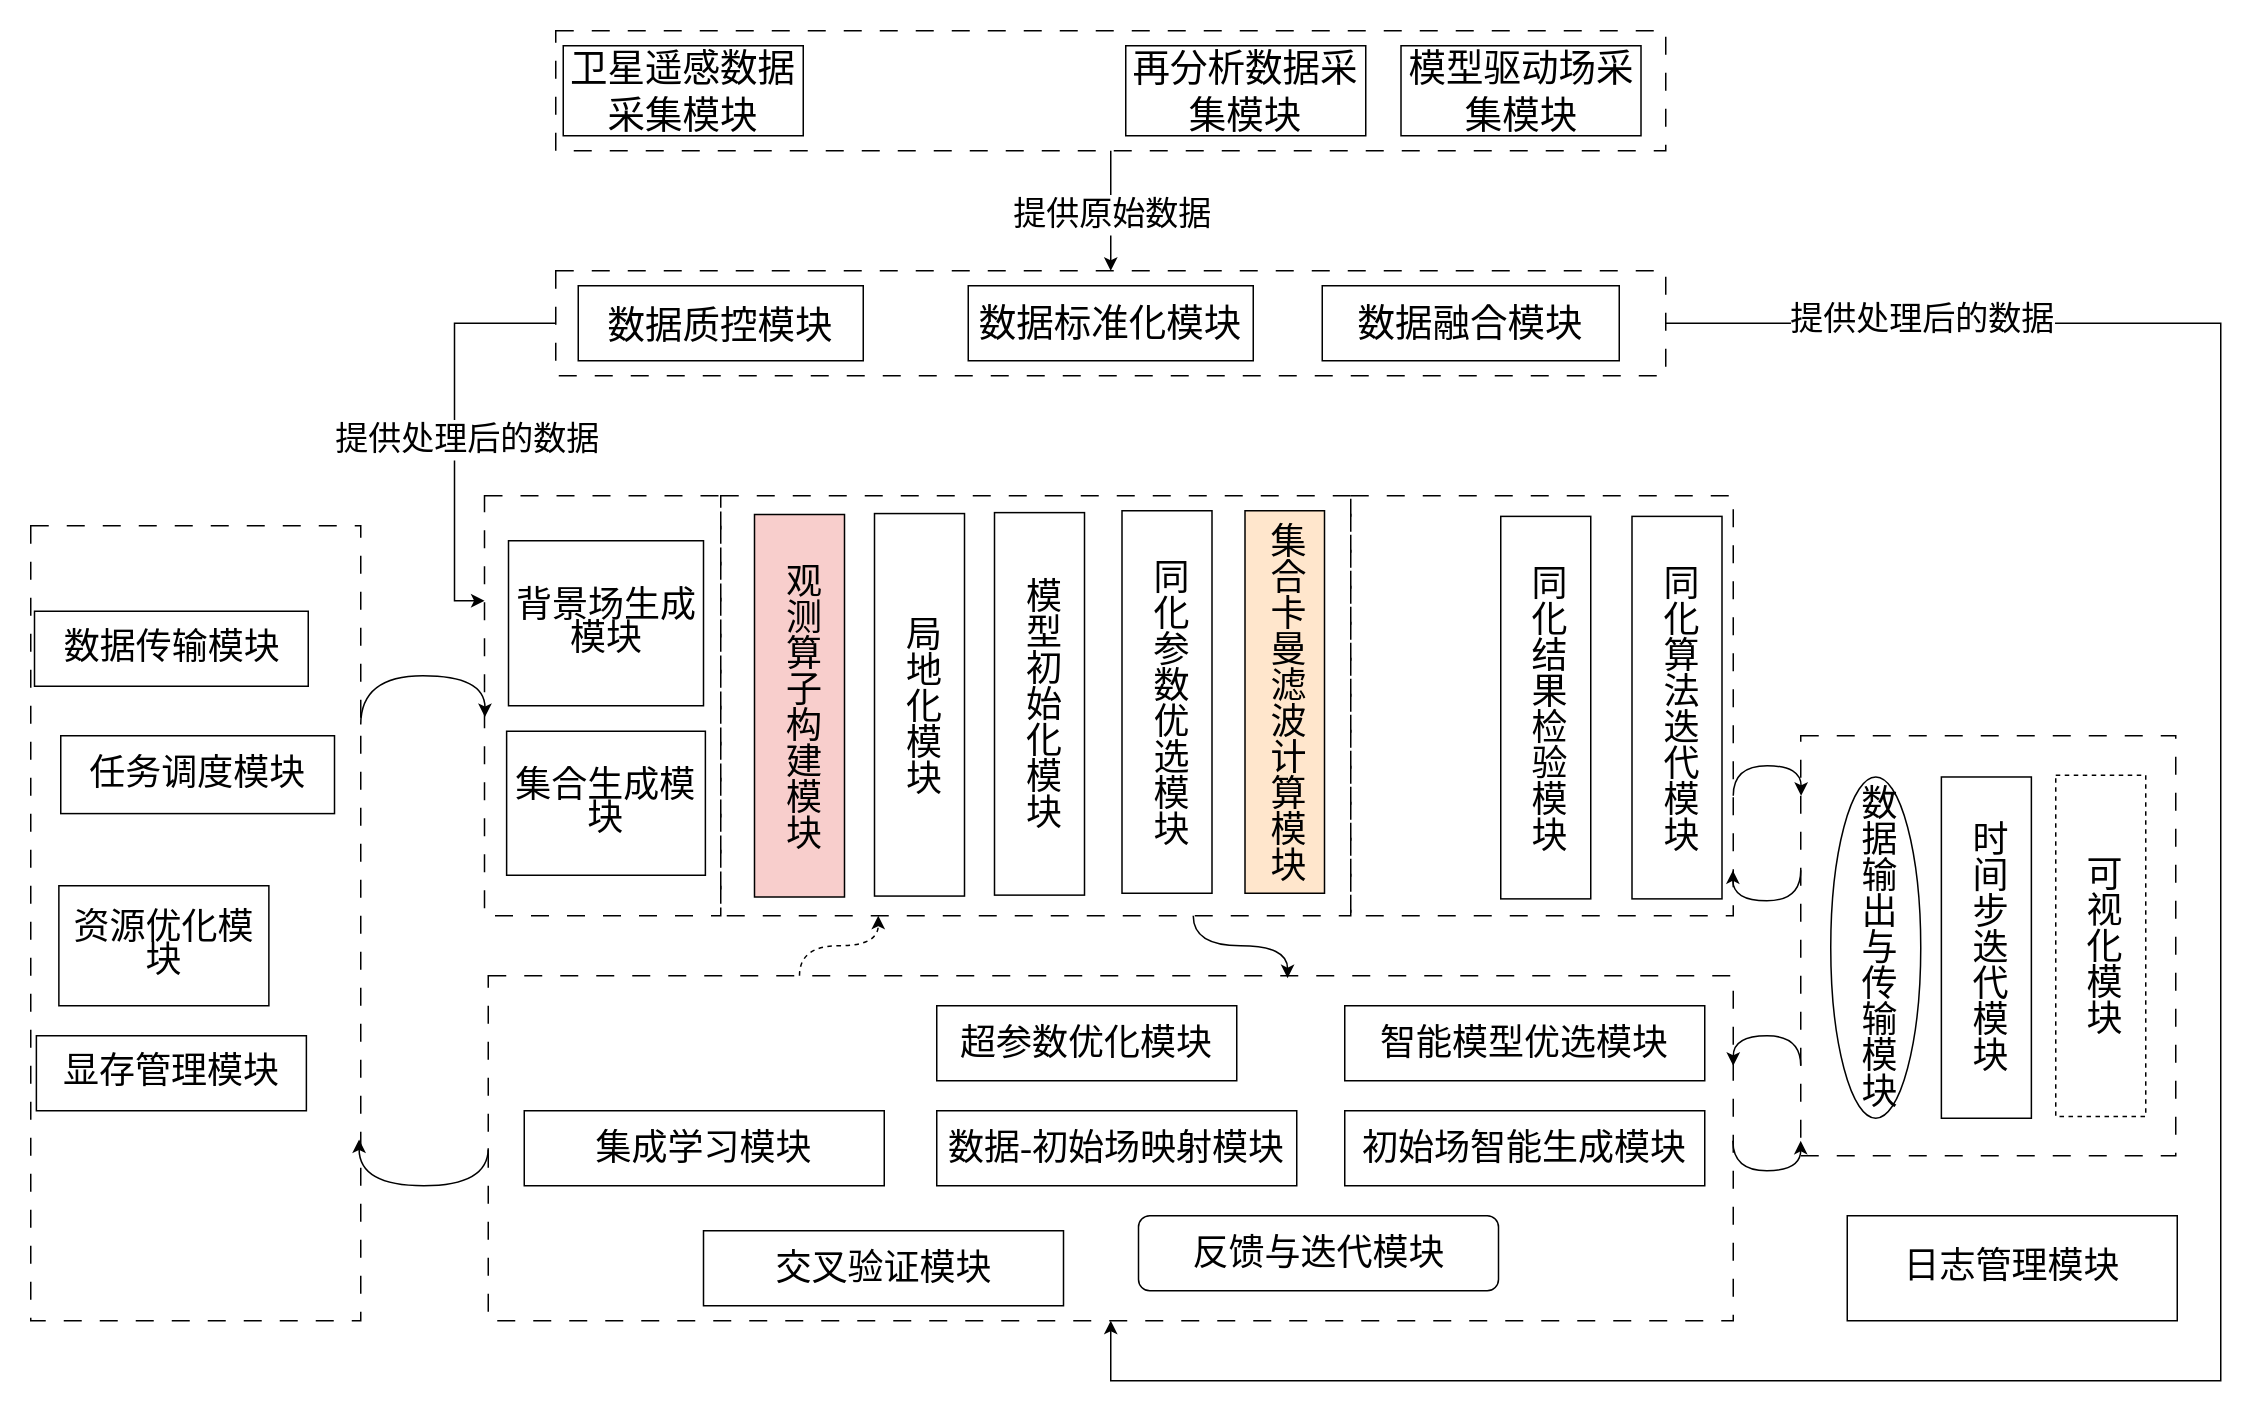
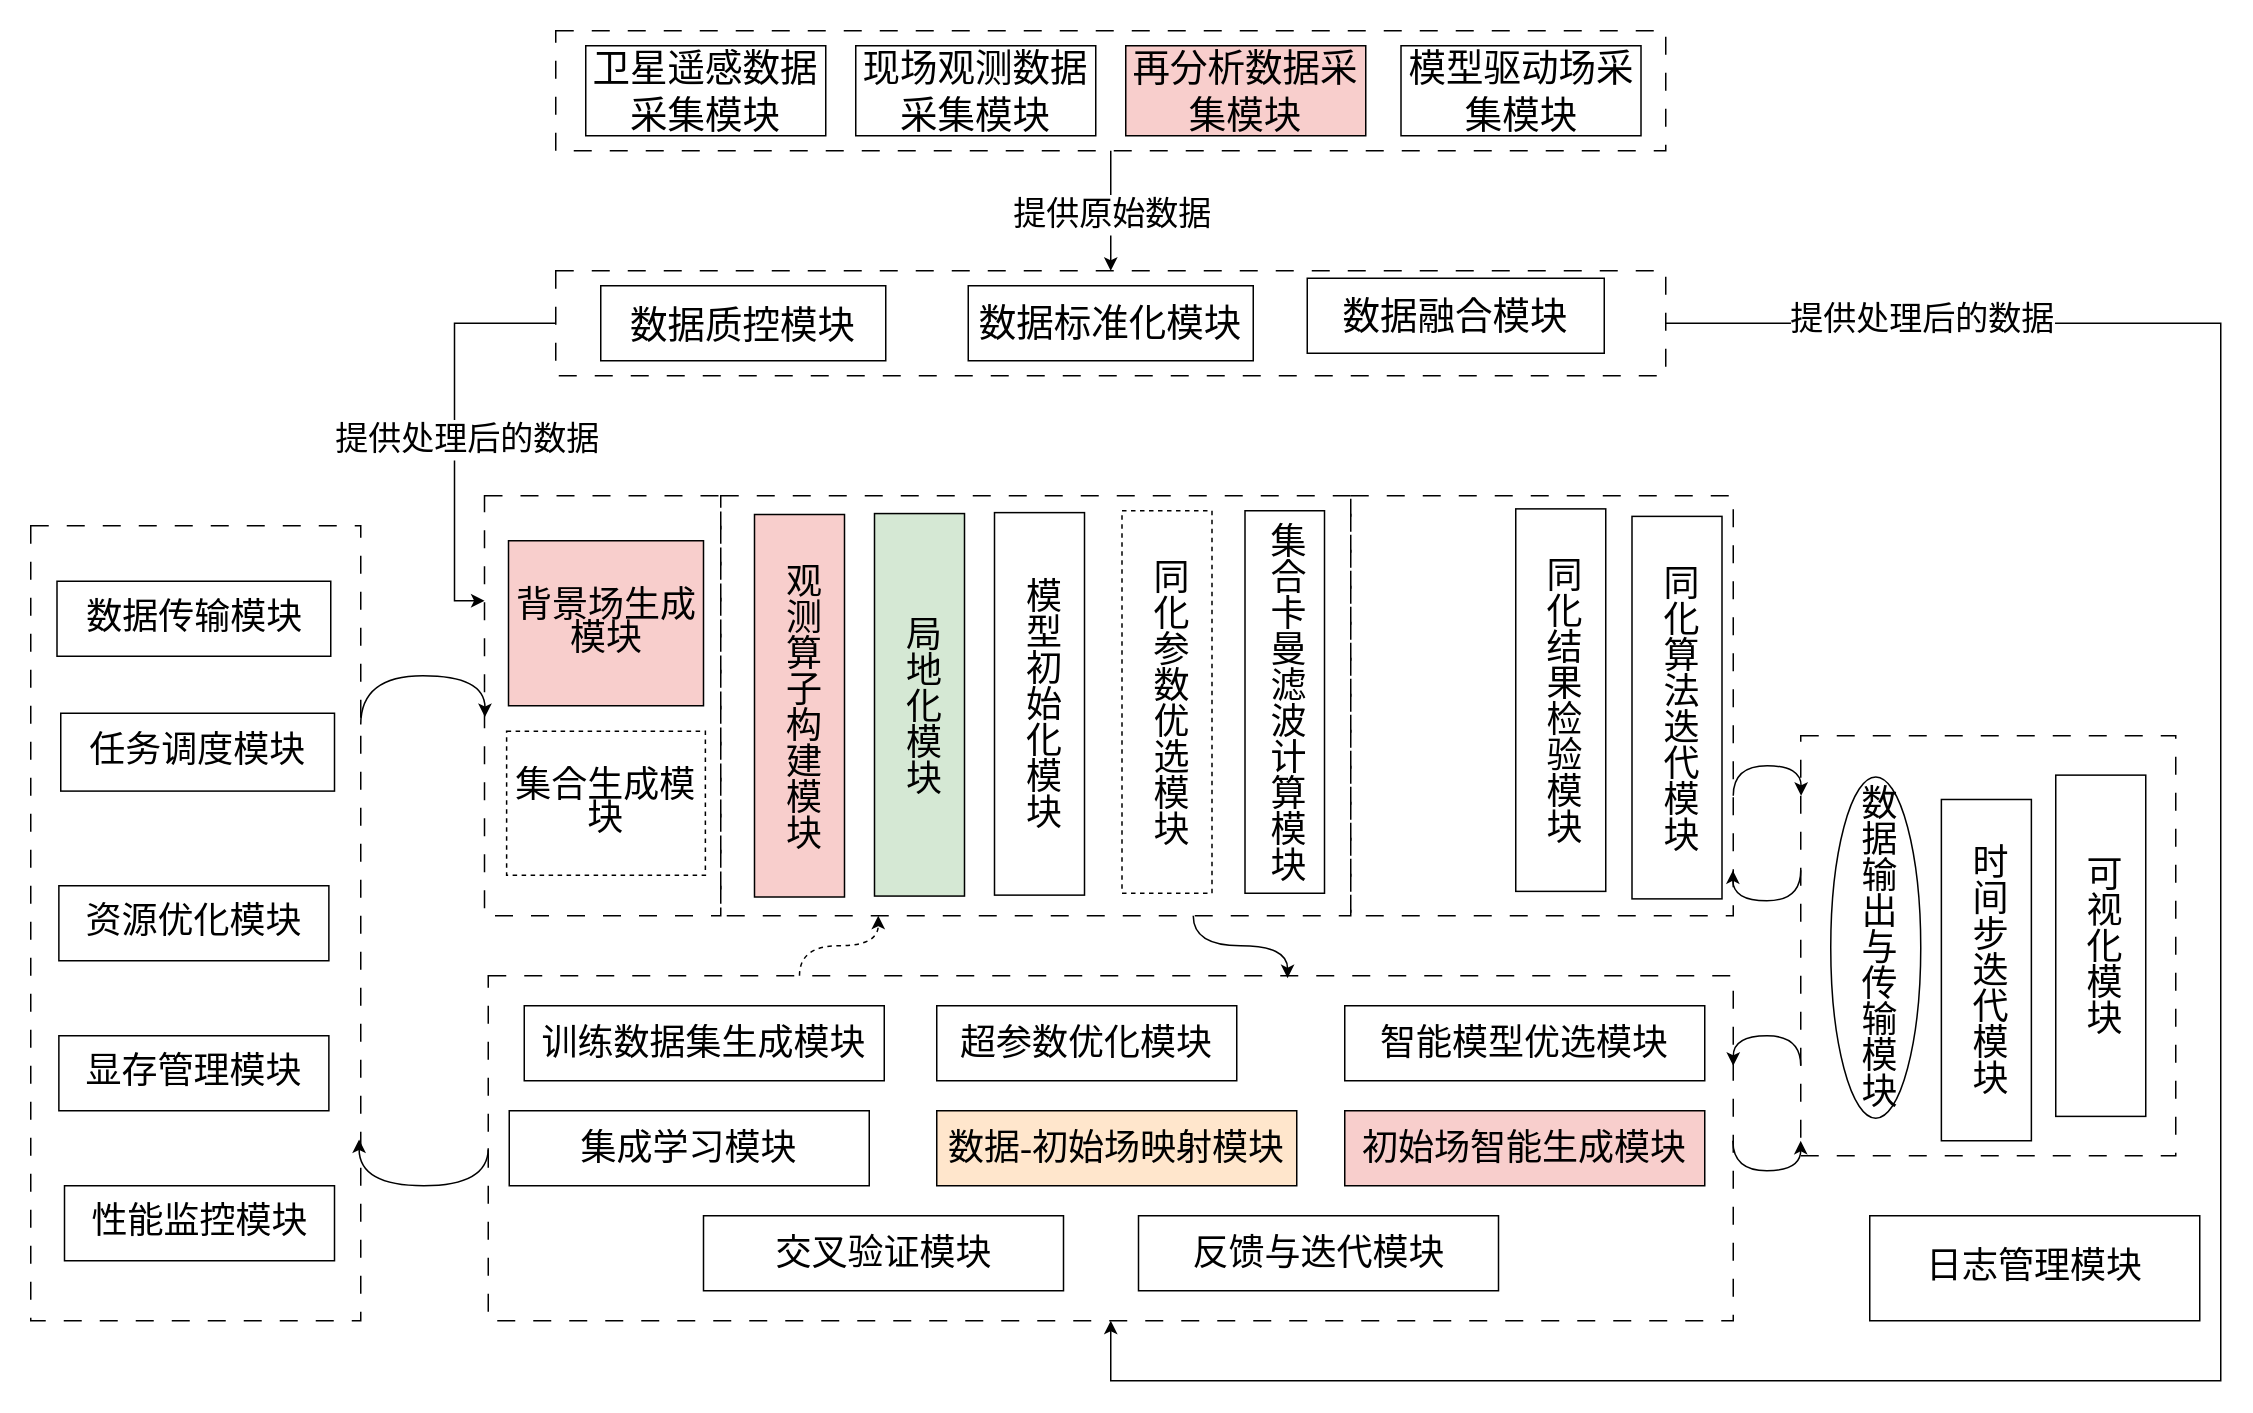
node "卫星遥感数据采集模块": moved (683, 91) -> (706, 91)
node "现场观测数据采集模块": added
node "再分析数据采集模块": fillcolor #ffffff -> #f8cecc
node "数据质控模块": moved (721, 323) -> (743, 323)
node "数据融合模块": moved (1471, 323) -> (1456, 316)
node "背景场生成模块": fillcolor #ffffff -> #f8cecc
node "数据传输模块": moved (171, 649) -> (194, 619)
node "同化参数优选模块": style solid -> dashed
node "集合卡曼滤波计算模块": fillcolor #ffe6cc -> #ffffff
node "局地化模块": fillcolor #ffffff -> #d5e8d4
node "同化结果检验模块": moved (1546, 708) -> (1561, 700)
node "任务调度模块": moved (198, 775) -> (198, 752)
node "集合生成模块": style solid -> dashed
node "资源优化模块": size 210x120 -> 270x75
node "可视化模块": style dashed -> solid
node "时间步迭代模块": moved (1986, 948) -> (1986, 970)
node "训练数据集生成模块": added
node "显存管理模块": moved (171, 1073) -> (194, 1073)
node "集成学习模块": moved (704, 1148) -> (689, 1148)
node "数据-初始场映射模块": fillcolor #ffffff -> #ffe6cc
node "初始场智能生成模块": fillcolor #ffffff -> #f8cecc
node "性能监控模块": added
node "反馈与迭代模块": shape rounded rectangle -> rectangle
node "交叉验证模块": moved (884, 1268) -> (884, 1253)
node "日志管理模块": moved (2012, 1268) -> (2035, 1268)
